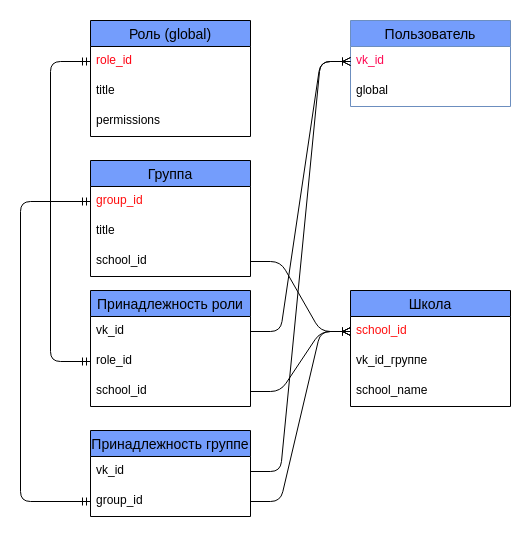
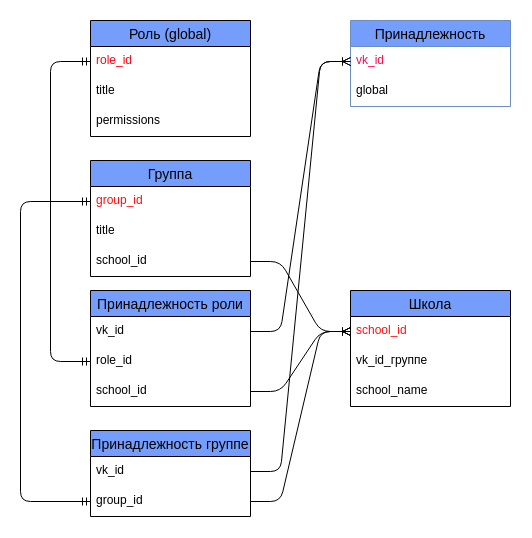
node "Пользователь": label "Пользователь" -> "Принадлежность"
